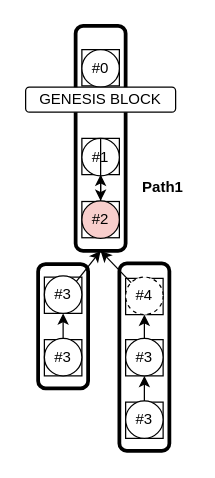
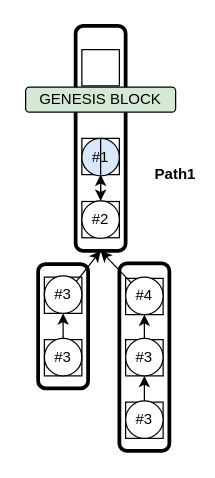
node "#0": removed
node "GENESIS BLOCK": fillcolor #ffffff -> #d5e8d4
node "#1": fillcolor #ffffff -> #dae8fc
node "Path1": moved (163, 187) -> (176, 174)
node "#2": fillcolor #f8cecc -> #ffffff
node "#4": style dashed -> solid
